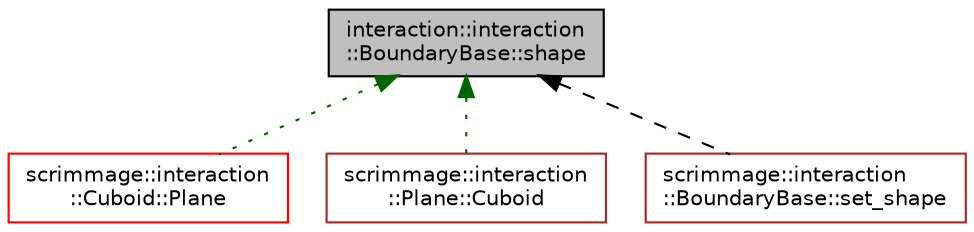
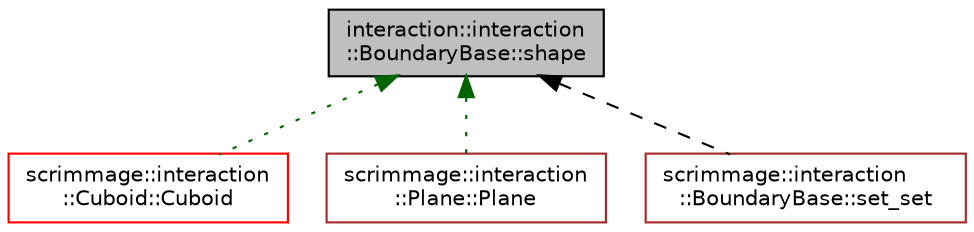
node "scrimmage::interaction ::Cuboid::Plane": label "scrimmage::interaction ::Cuboid::Plane" -> "scrimmage::interaction ::Cuboid::Cuboid"
node "scrimmage::interaction ::Plane::Cuboid": label "scrimmage::interaction ::Plane::Cuboid" -> "scrimmage::interaction ::Plane::Plane"
node "scrimmage::interaction ::BoundaryBase::set_shape": label "scrimmage::interaction ::BoundaryBase::set_shape" -> "scrimmage::interaction ::BoundaryBase::set_set"
